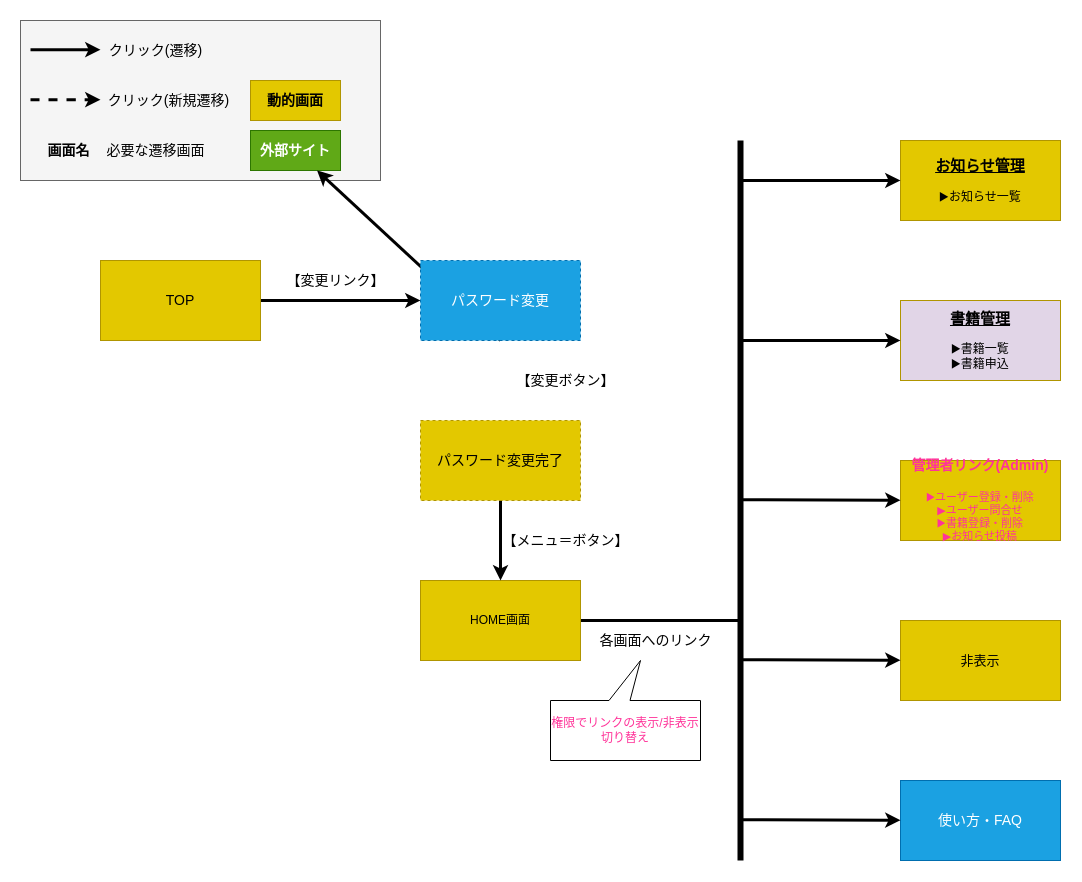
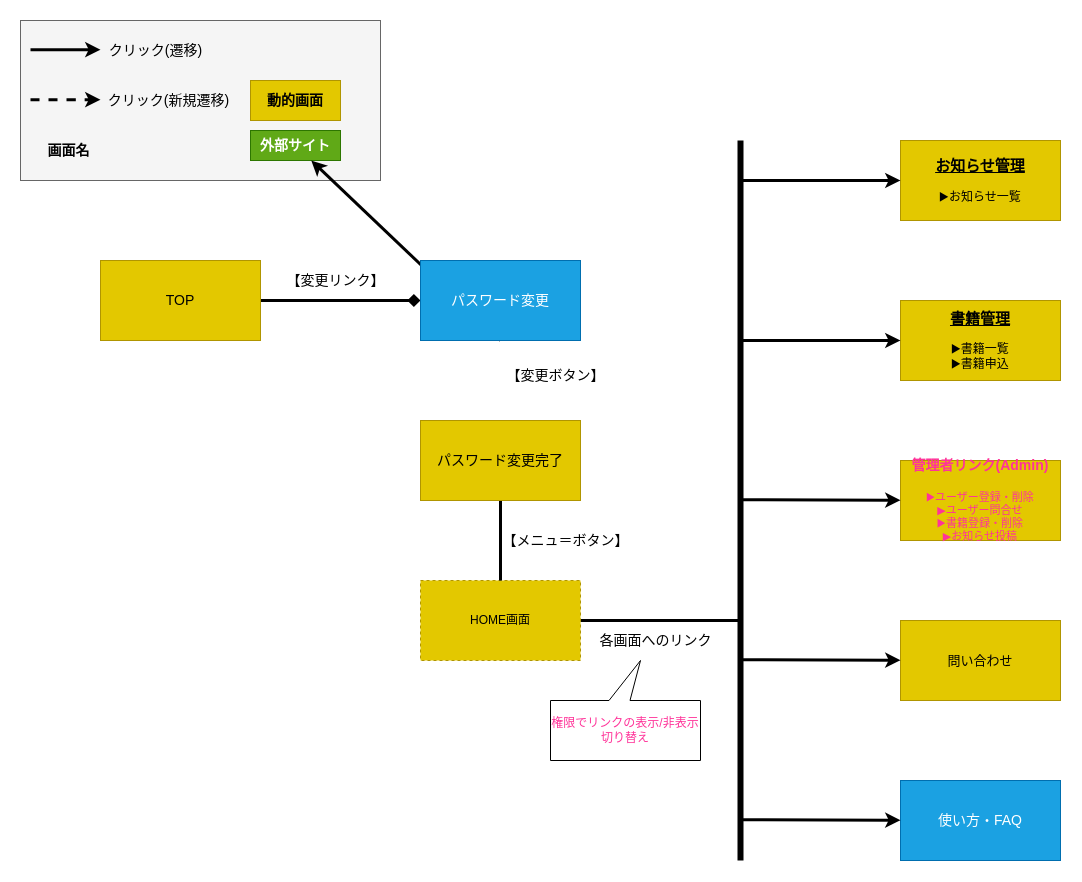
node "必要な遷移画面": removed
node "外部サイト": size 90x40 -> 90x30
edge "TOP" -> "パスワード変更": arrowhead classic -> diamond
node "パスワード変更": style dashed -> solid
node "書籍管理 ▶️書籍一覧 ▶️書籍申込": fillcolor #e1d5e7 -> #e3c800
node "【変更ボタン】": moved (566, 381) -> (556, 376)
node "パスワード変更完了": style dashed -> solid
edge "パスワード変更完了" -> "HOME画面": arrowhead classic -> none
node "HOME画面": style solid -> dashed
node "非表示": label "非表示" -> "問い合わせ"
